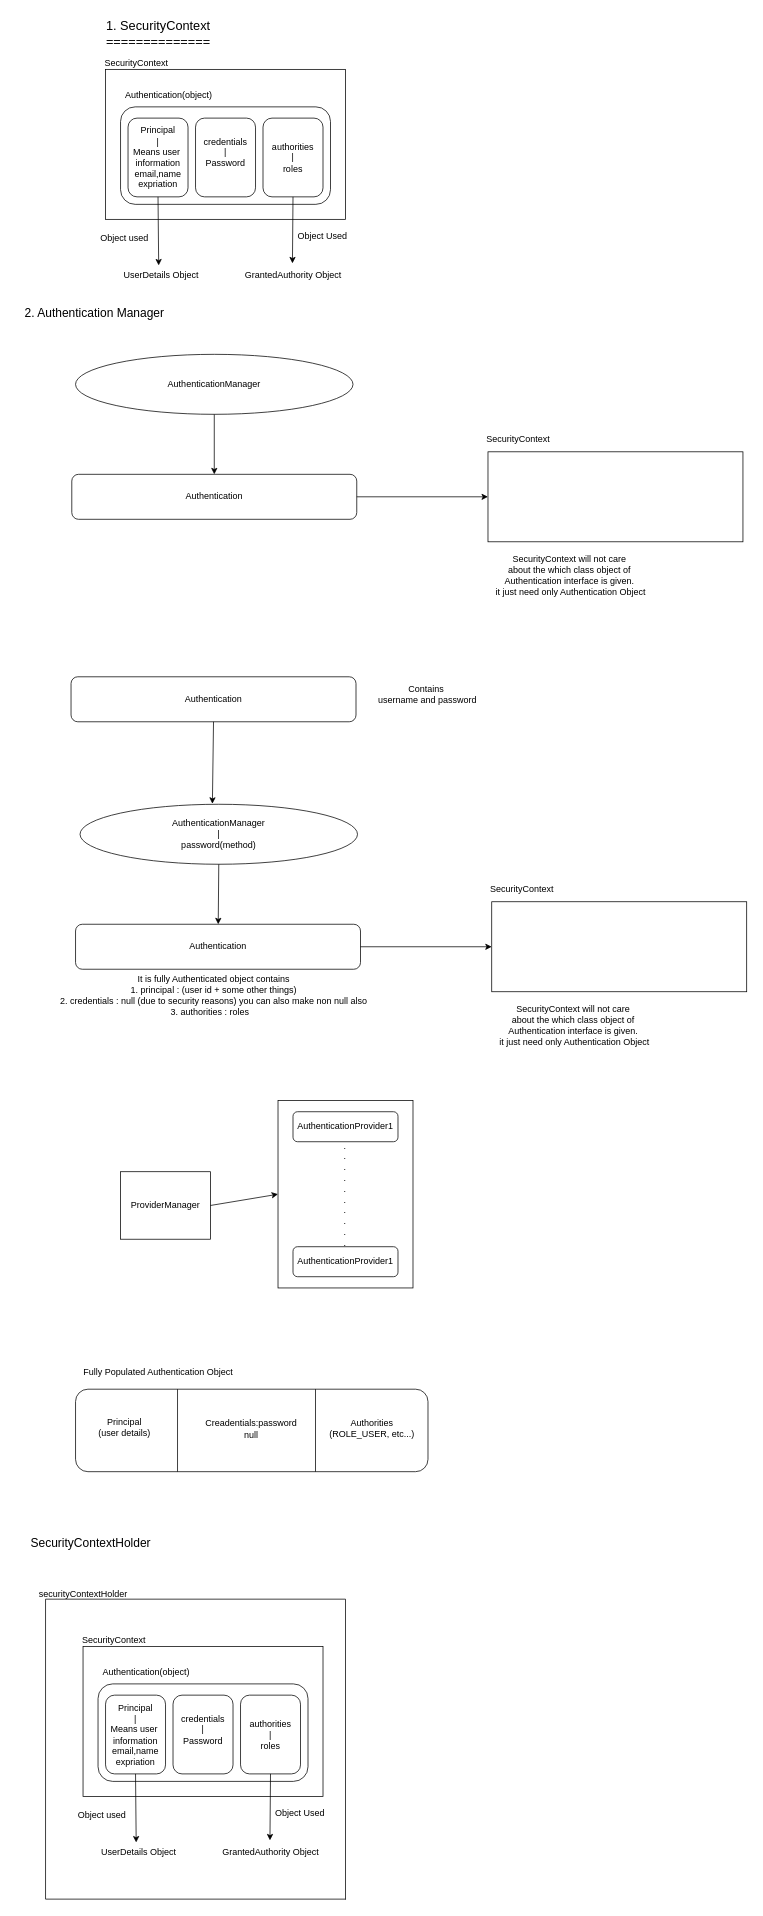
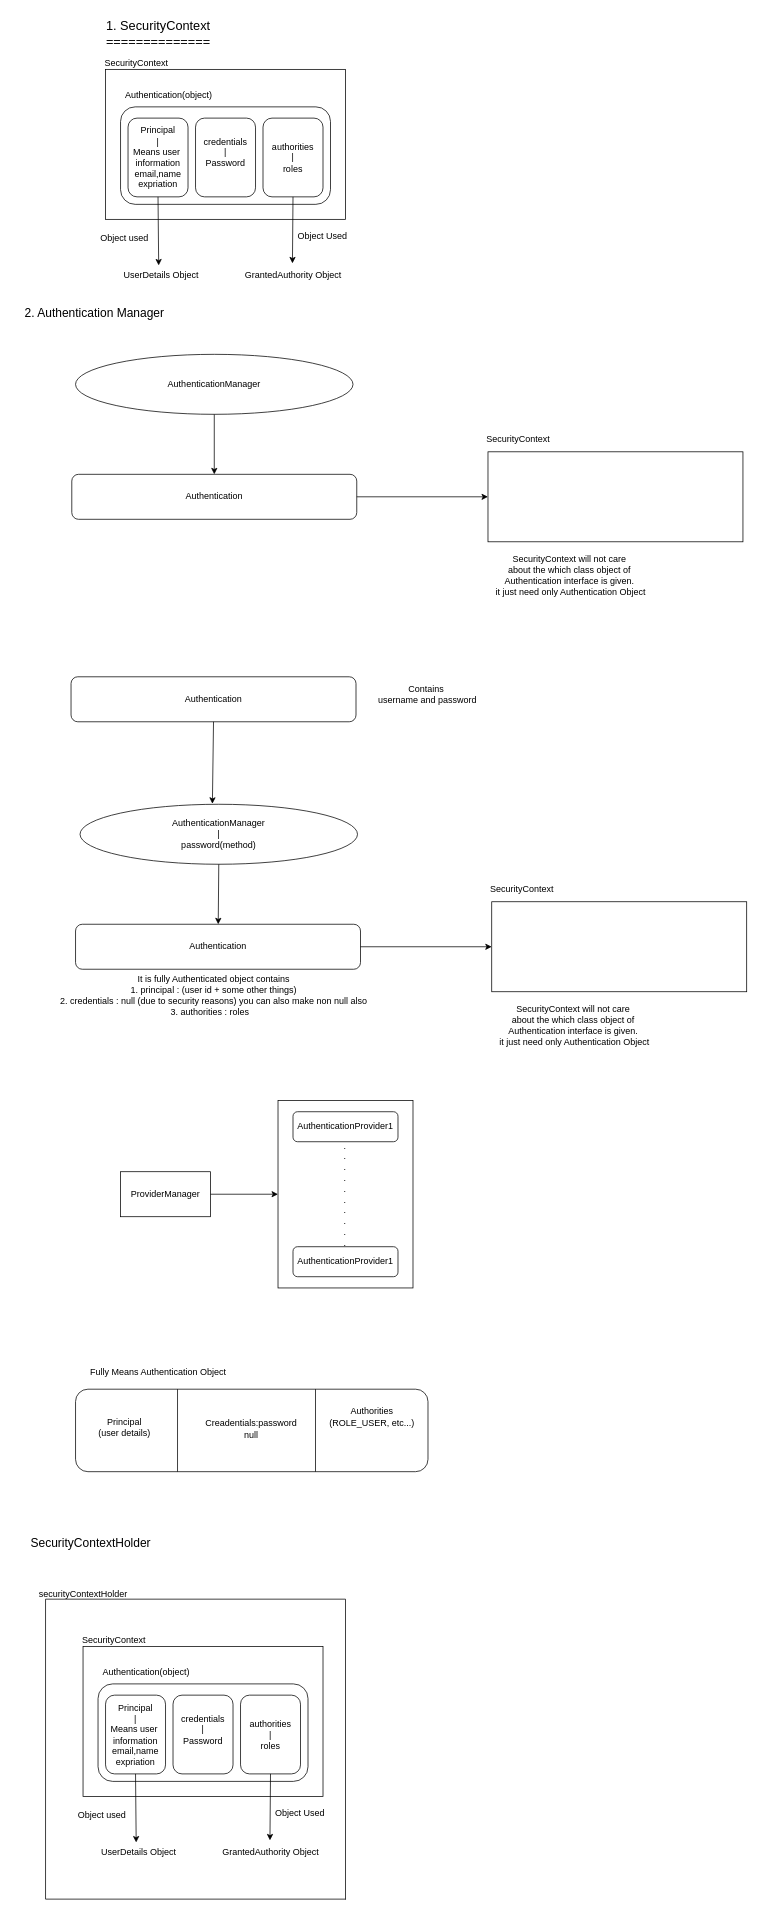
node "ProviderManager": size 90x68 -> 90x45
node "Fully Populated Authentication Object": label "Fully Populated Authentication Object" -> "Fully Means Authentication Object"
node "Authorities (ROLE_USER, etc...)": moved (372, 1428) -> (372, 1417)
